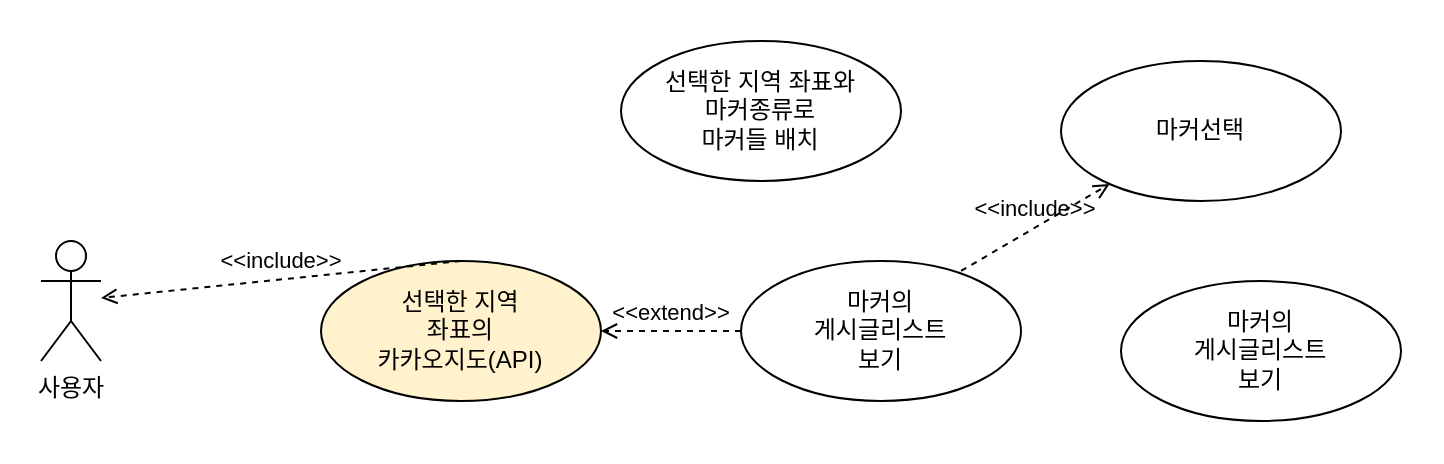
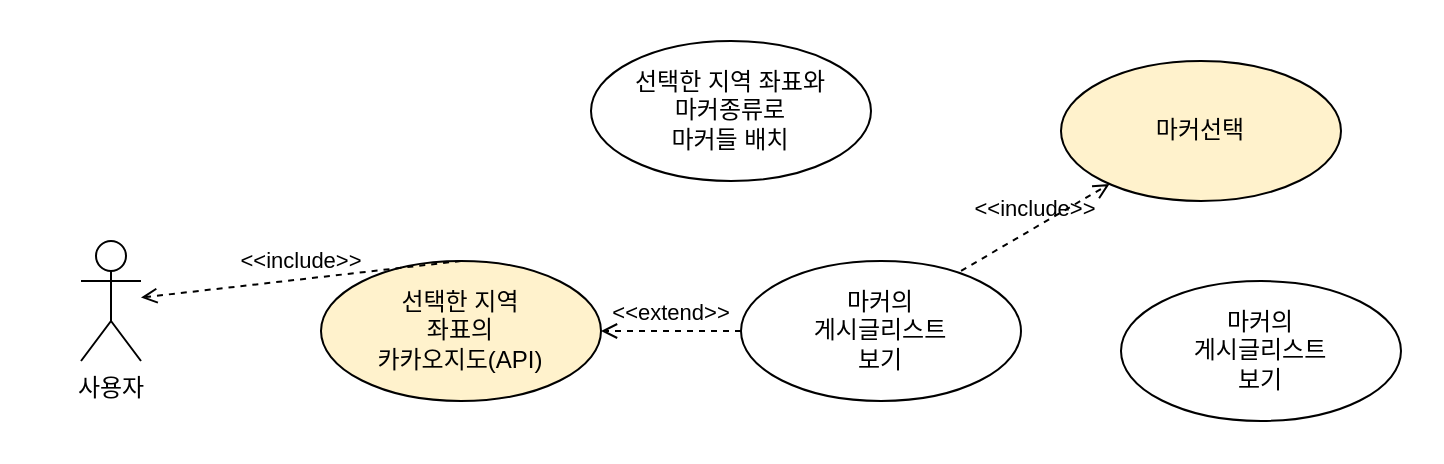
node "선택한 지역 좌표와 마커종류로 마커들 배치": moved (761, 111) -> (731, 111)
node "마커선택": fillcolor #ffffff -> #fff2cc
node "사용자": moved (71, 301) -> (111, 301)
